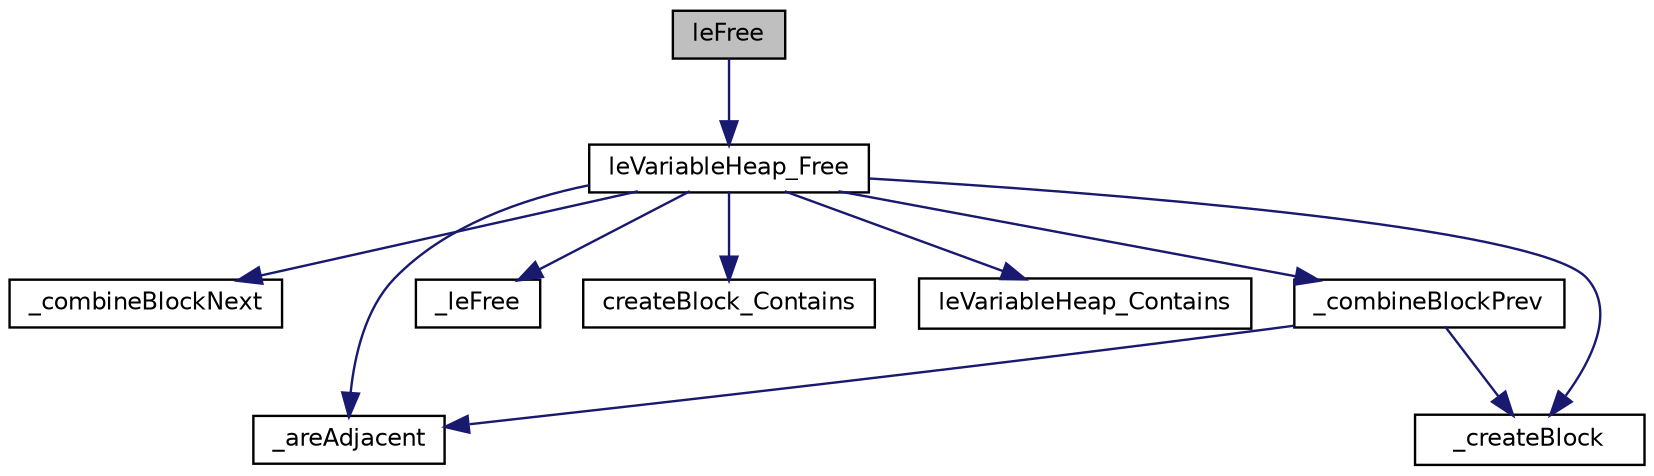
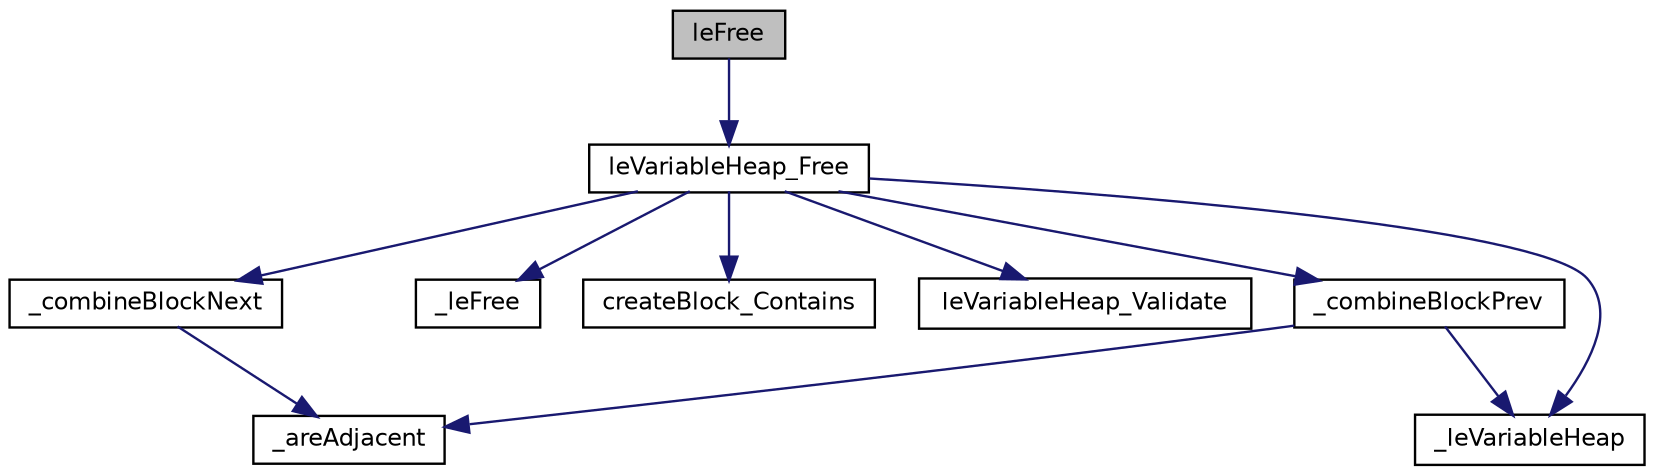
edge "leVariableHeap_Free" -> "_areAdjacent": now "_combineBlockNext" -> "_areAdjacent"
node "leVariableHeap_Contains": label "leVariableHeap_Contains" -> "leVariableHeap_Validate"
node "_createBlock": label "_createBlock" -> "_leVariableHeap"
